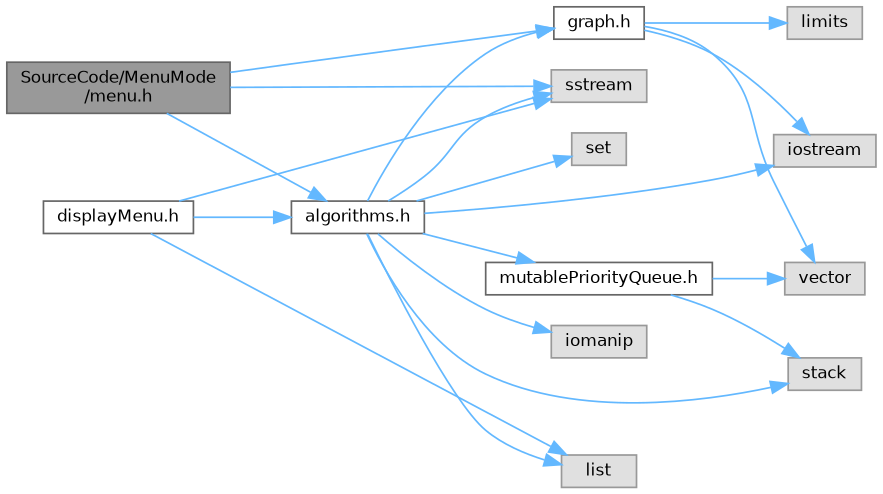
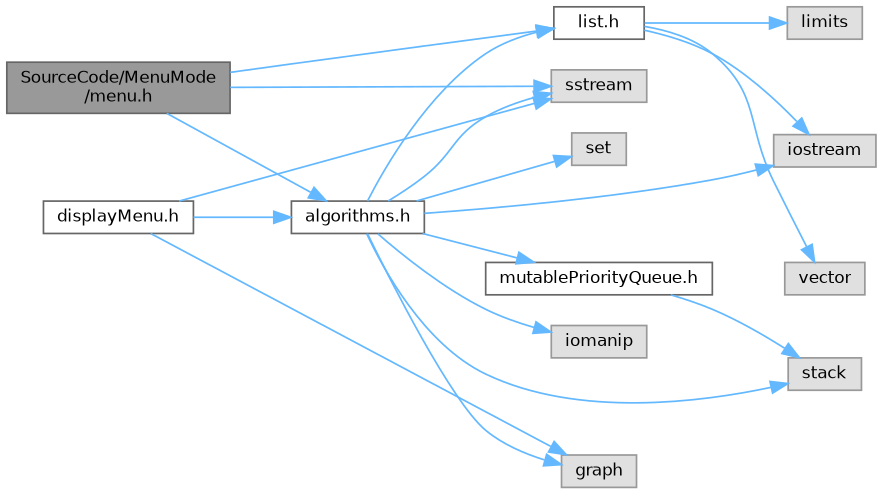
node "graph.h": label "graph.h" -> "list.h"
edge "mutablePriorityQueue.h" -> "vector": removed
node "list": label "list" -> "graph"
